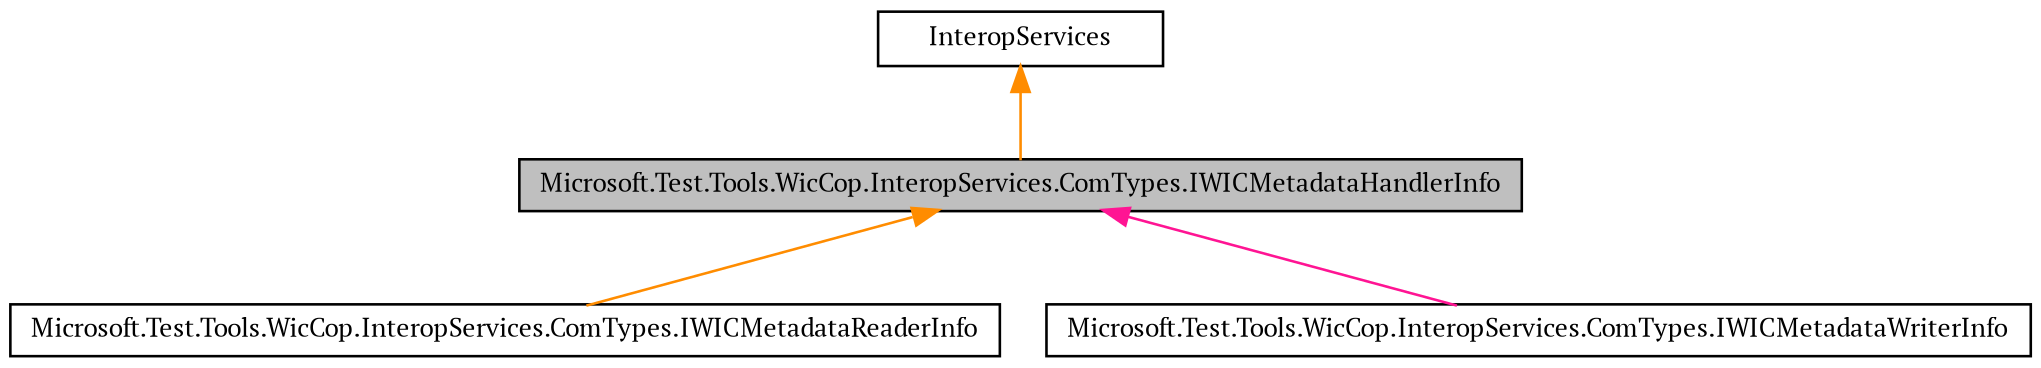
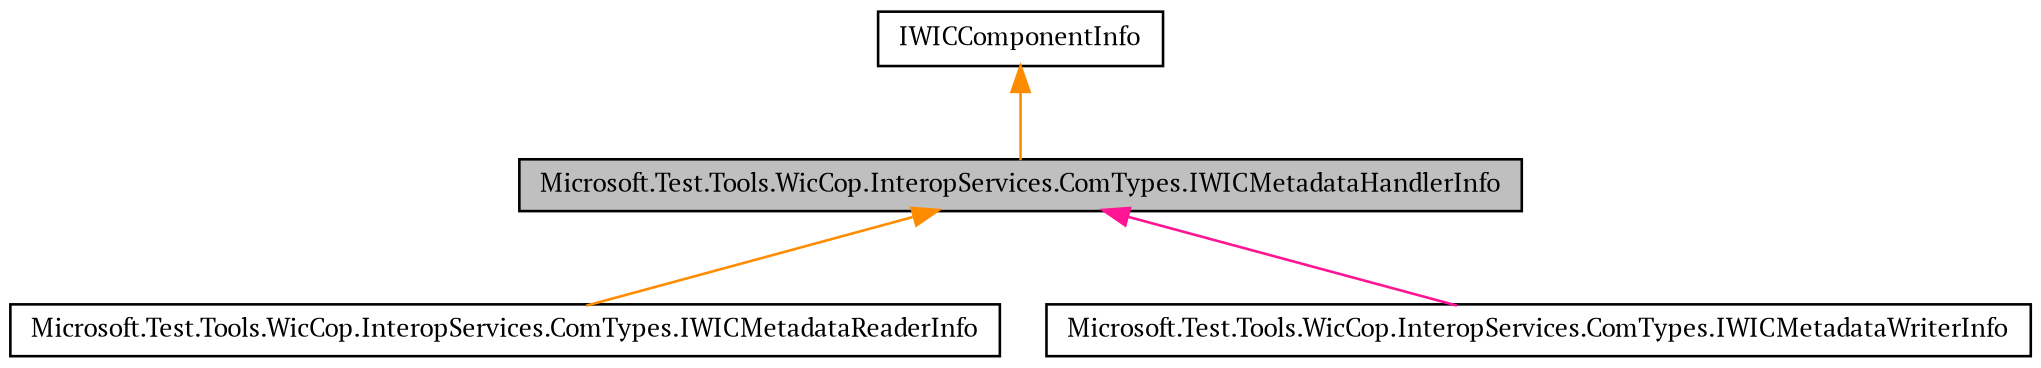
node "InteropServices": label "InteropServices" -> "IWICComponentInfo"
